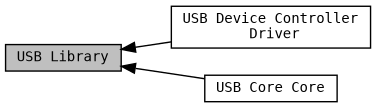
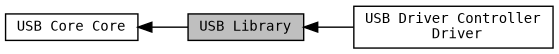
node "USB Device Controller Driver": label "USB Device Controller Driver" -> "USB Driver Controller Driver"
edge "USB Core Core" -> "USB Library": reversed
